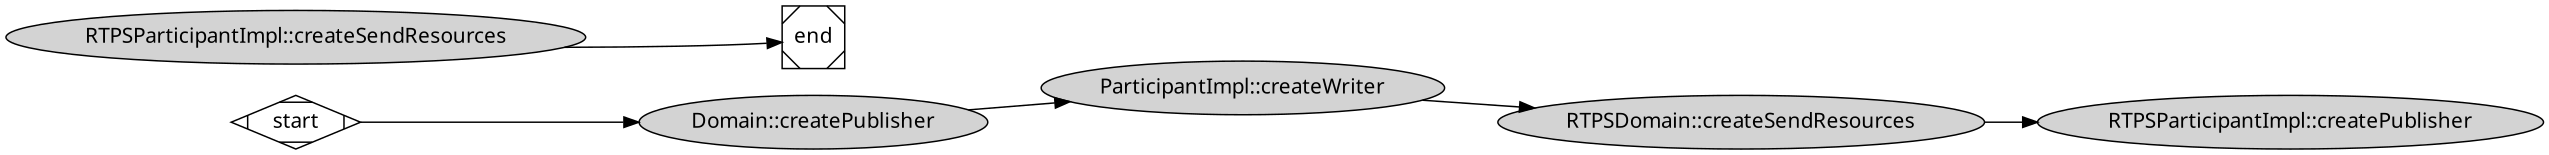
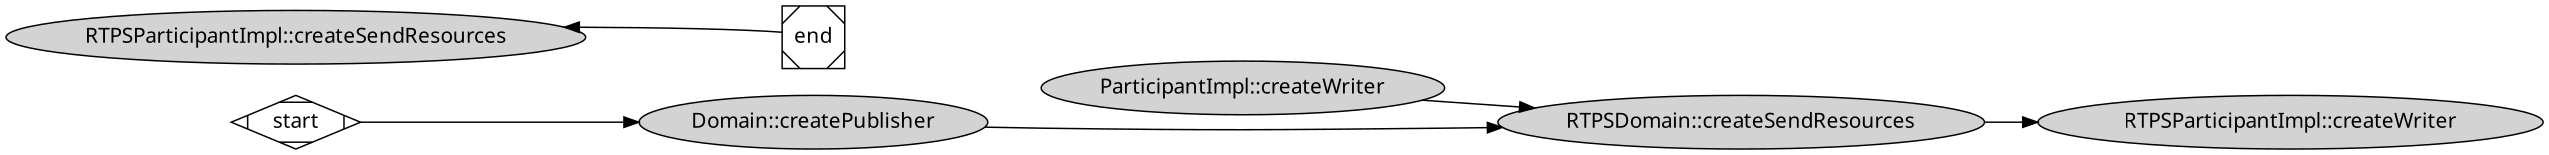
edge "RTPSParticipantImpl::createSendResources" -> "end": reversed
edge "Domain::createPublisher" -> "ParticipantImpl::createWriter": now "Domain::createPublisher" -> "RTPSDomain::createSendResources"
node "RTPSParticipantImpl::createPublisher": label "RTPSParticipantImpl::createPublisher" -> "RTPSParticipantImpl::createWriter"
